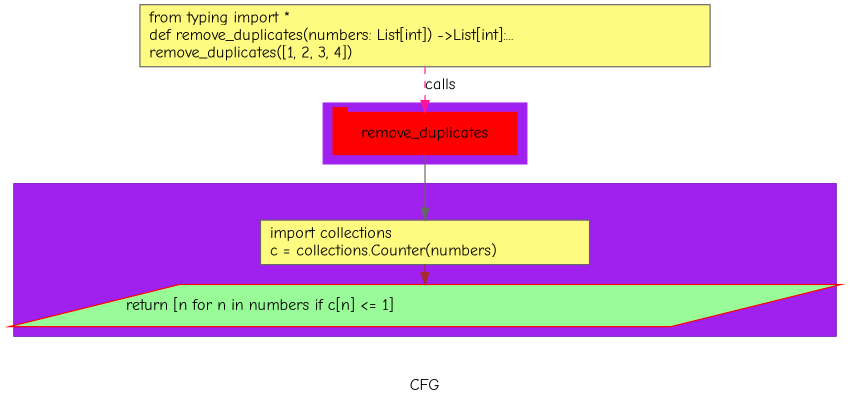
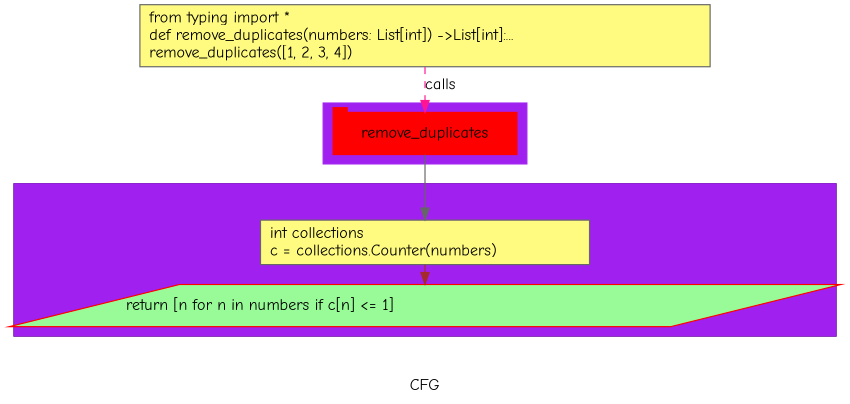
node "import collections c = collections.Counter(numbers)": label "import collections c = collections.Counter(numbers)" -> "int collections c = collections.Counter(numbers)"
